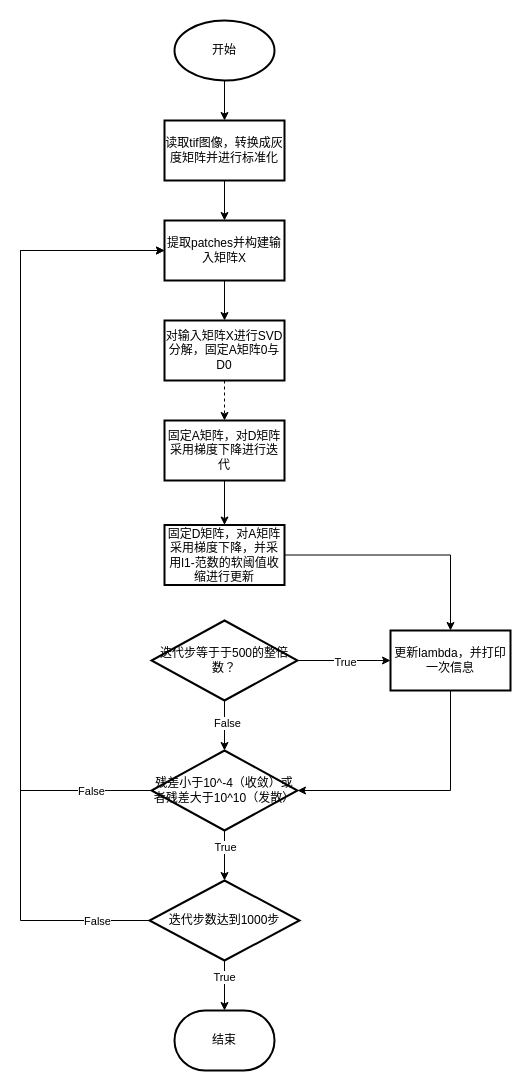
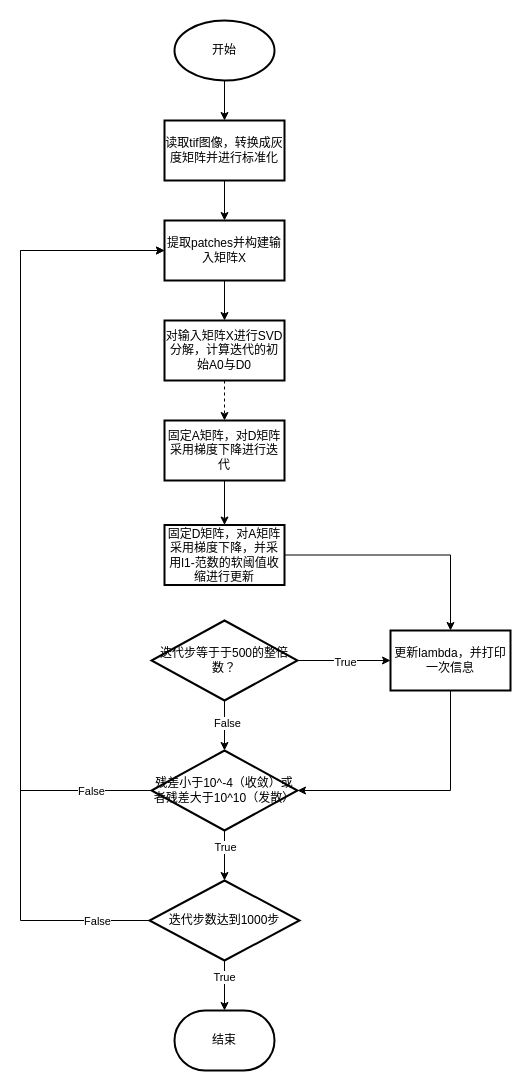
node "对输入矩阵X进行SVD分解，固定A矩阵0与D0": label "对输入矩阵X进行SVD分解，固定A矩阵0与D0" -> "对输入矩阵X进行SVD分解，计算迭代的初始A0与D0"
